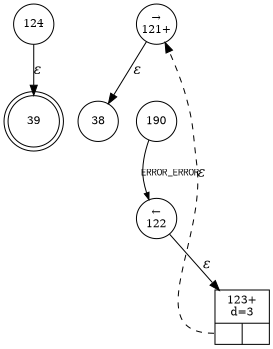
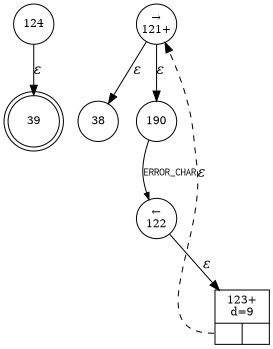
edge "→ 121+" -> "190": added, label "ε"
edge "190" -> "← 122": label "ERROR_ERROR" -> "ERROR_CHAR"
node "123+": text "d=3" -> "d=9"
